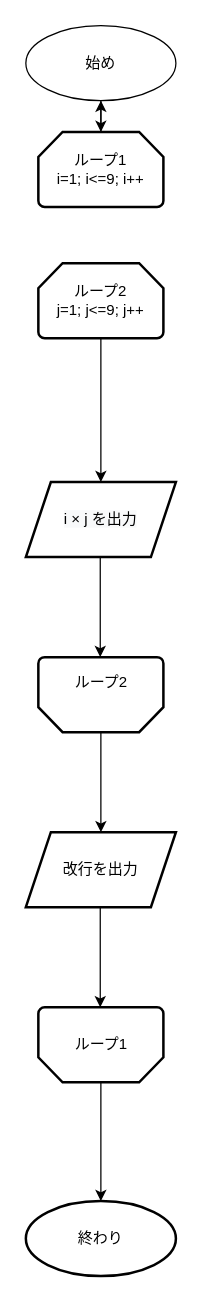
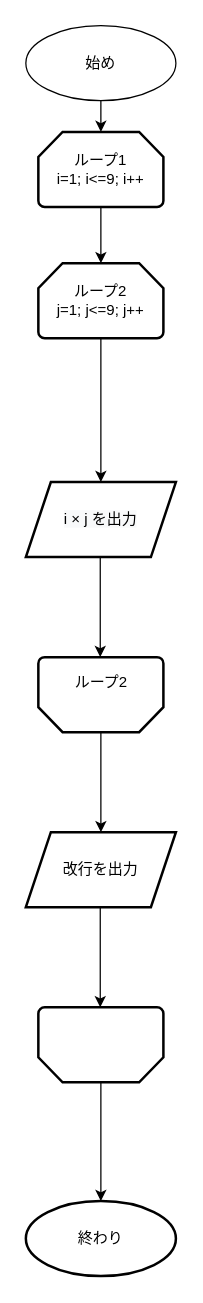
edge "ループ1 i=1; i<=9; i++" -> "始め": now "ループ1 i=1; i<=9; i++" -> "ループ2 j=1; j<=9; j++"
node "ループ1": removed
